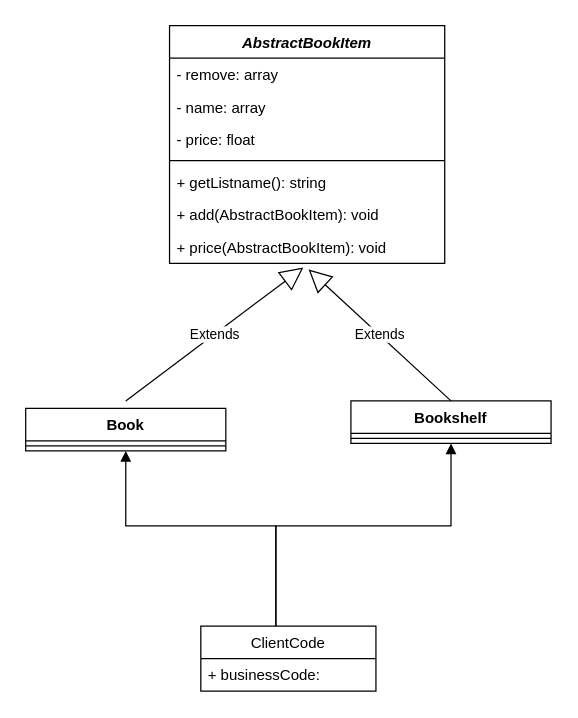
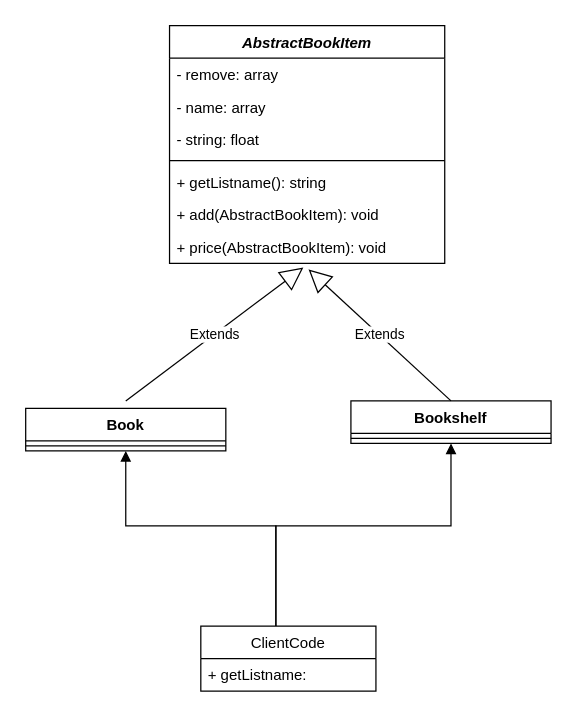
node "- price: float": label "- price: float" -> "- string: float"
node "+ businessCode:": label "+ businessCode:" -> "+ getListname:"
